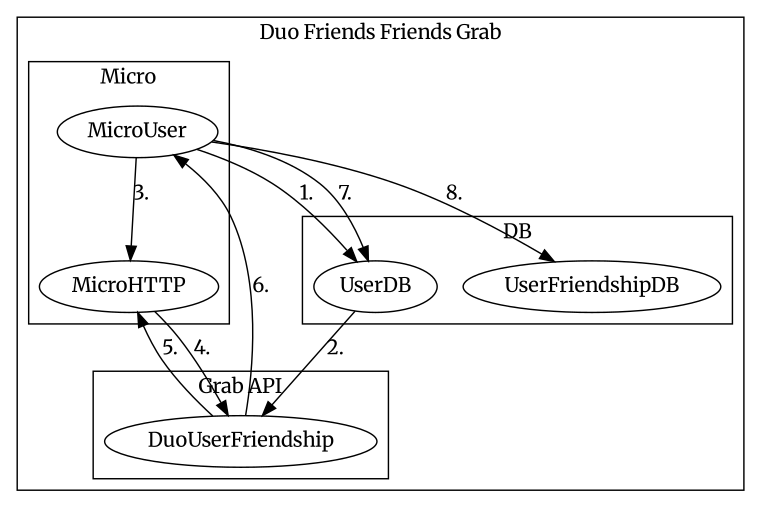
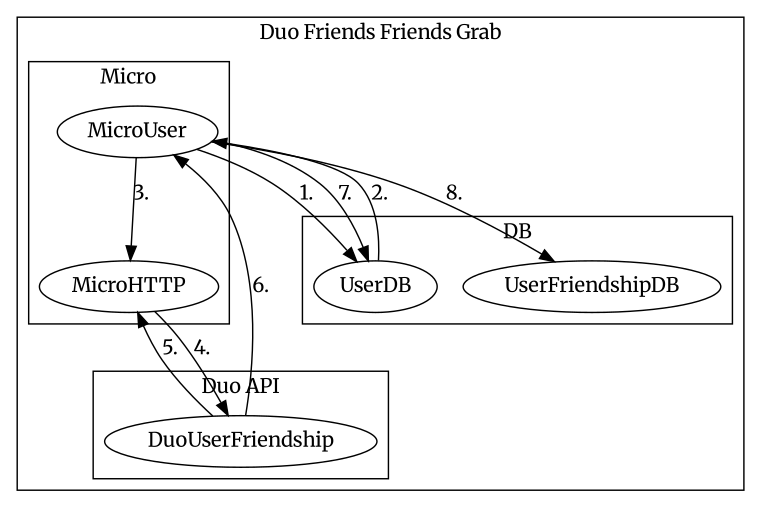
edge "UserDB" -> "DuoUserFriendship": now "UserDB" -> "MicroUser"
cluster "Grab API": label "Grab API" -> "Duo API"
